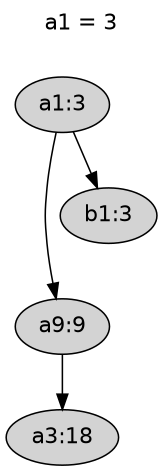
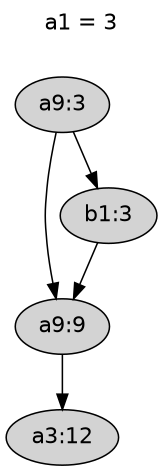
node "a1:3": label "a1:3" -> "a9:3"
edge "b1:3" -> "a9:9": added
node "a3:18": label "a3:18" -> "a3:12"
